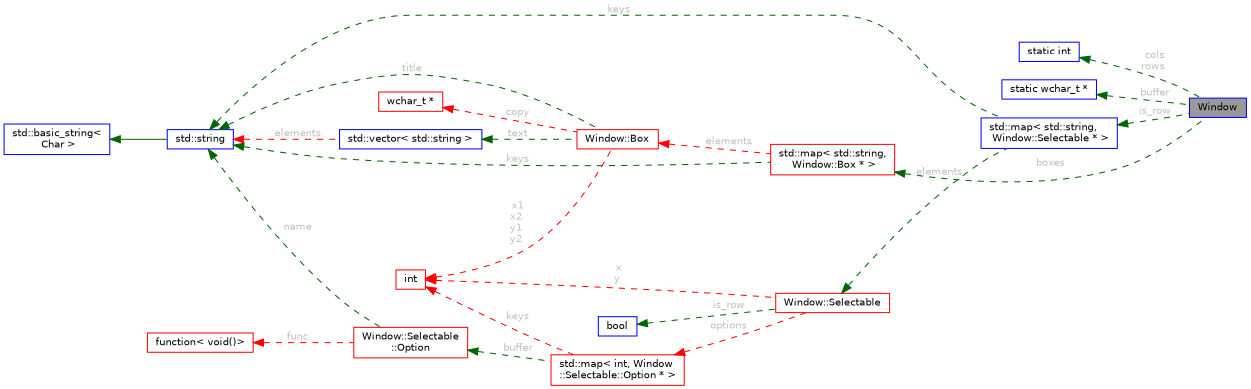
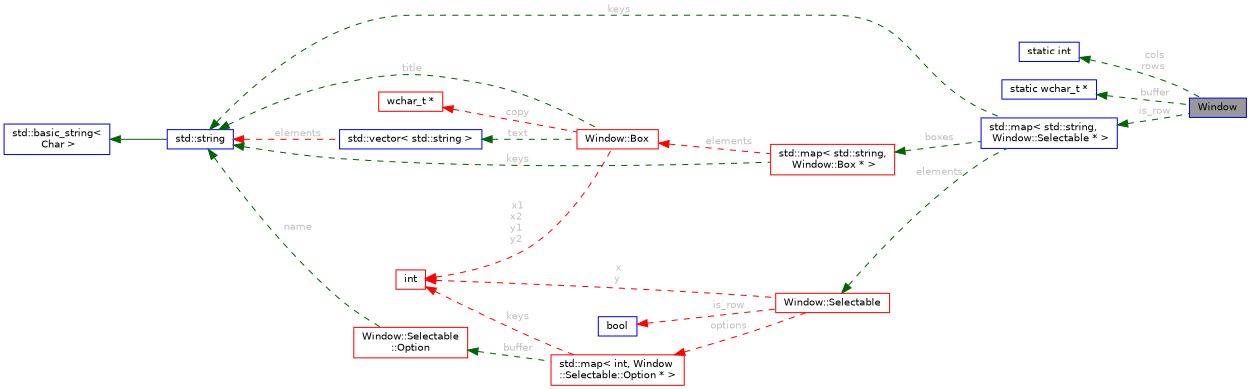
edge "Window" -> "std::map< std::string, Window::Box * >": now "std::map< std::string, Window::Selectable * >" -> "std::map< std::string, Window::Box * >"
edge "Window::Selectable" -> "bool": color darkgreen -> red
node "function< void()>": removed
